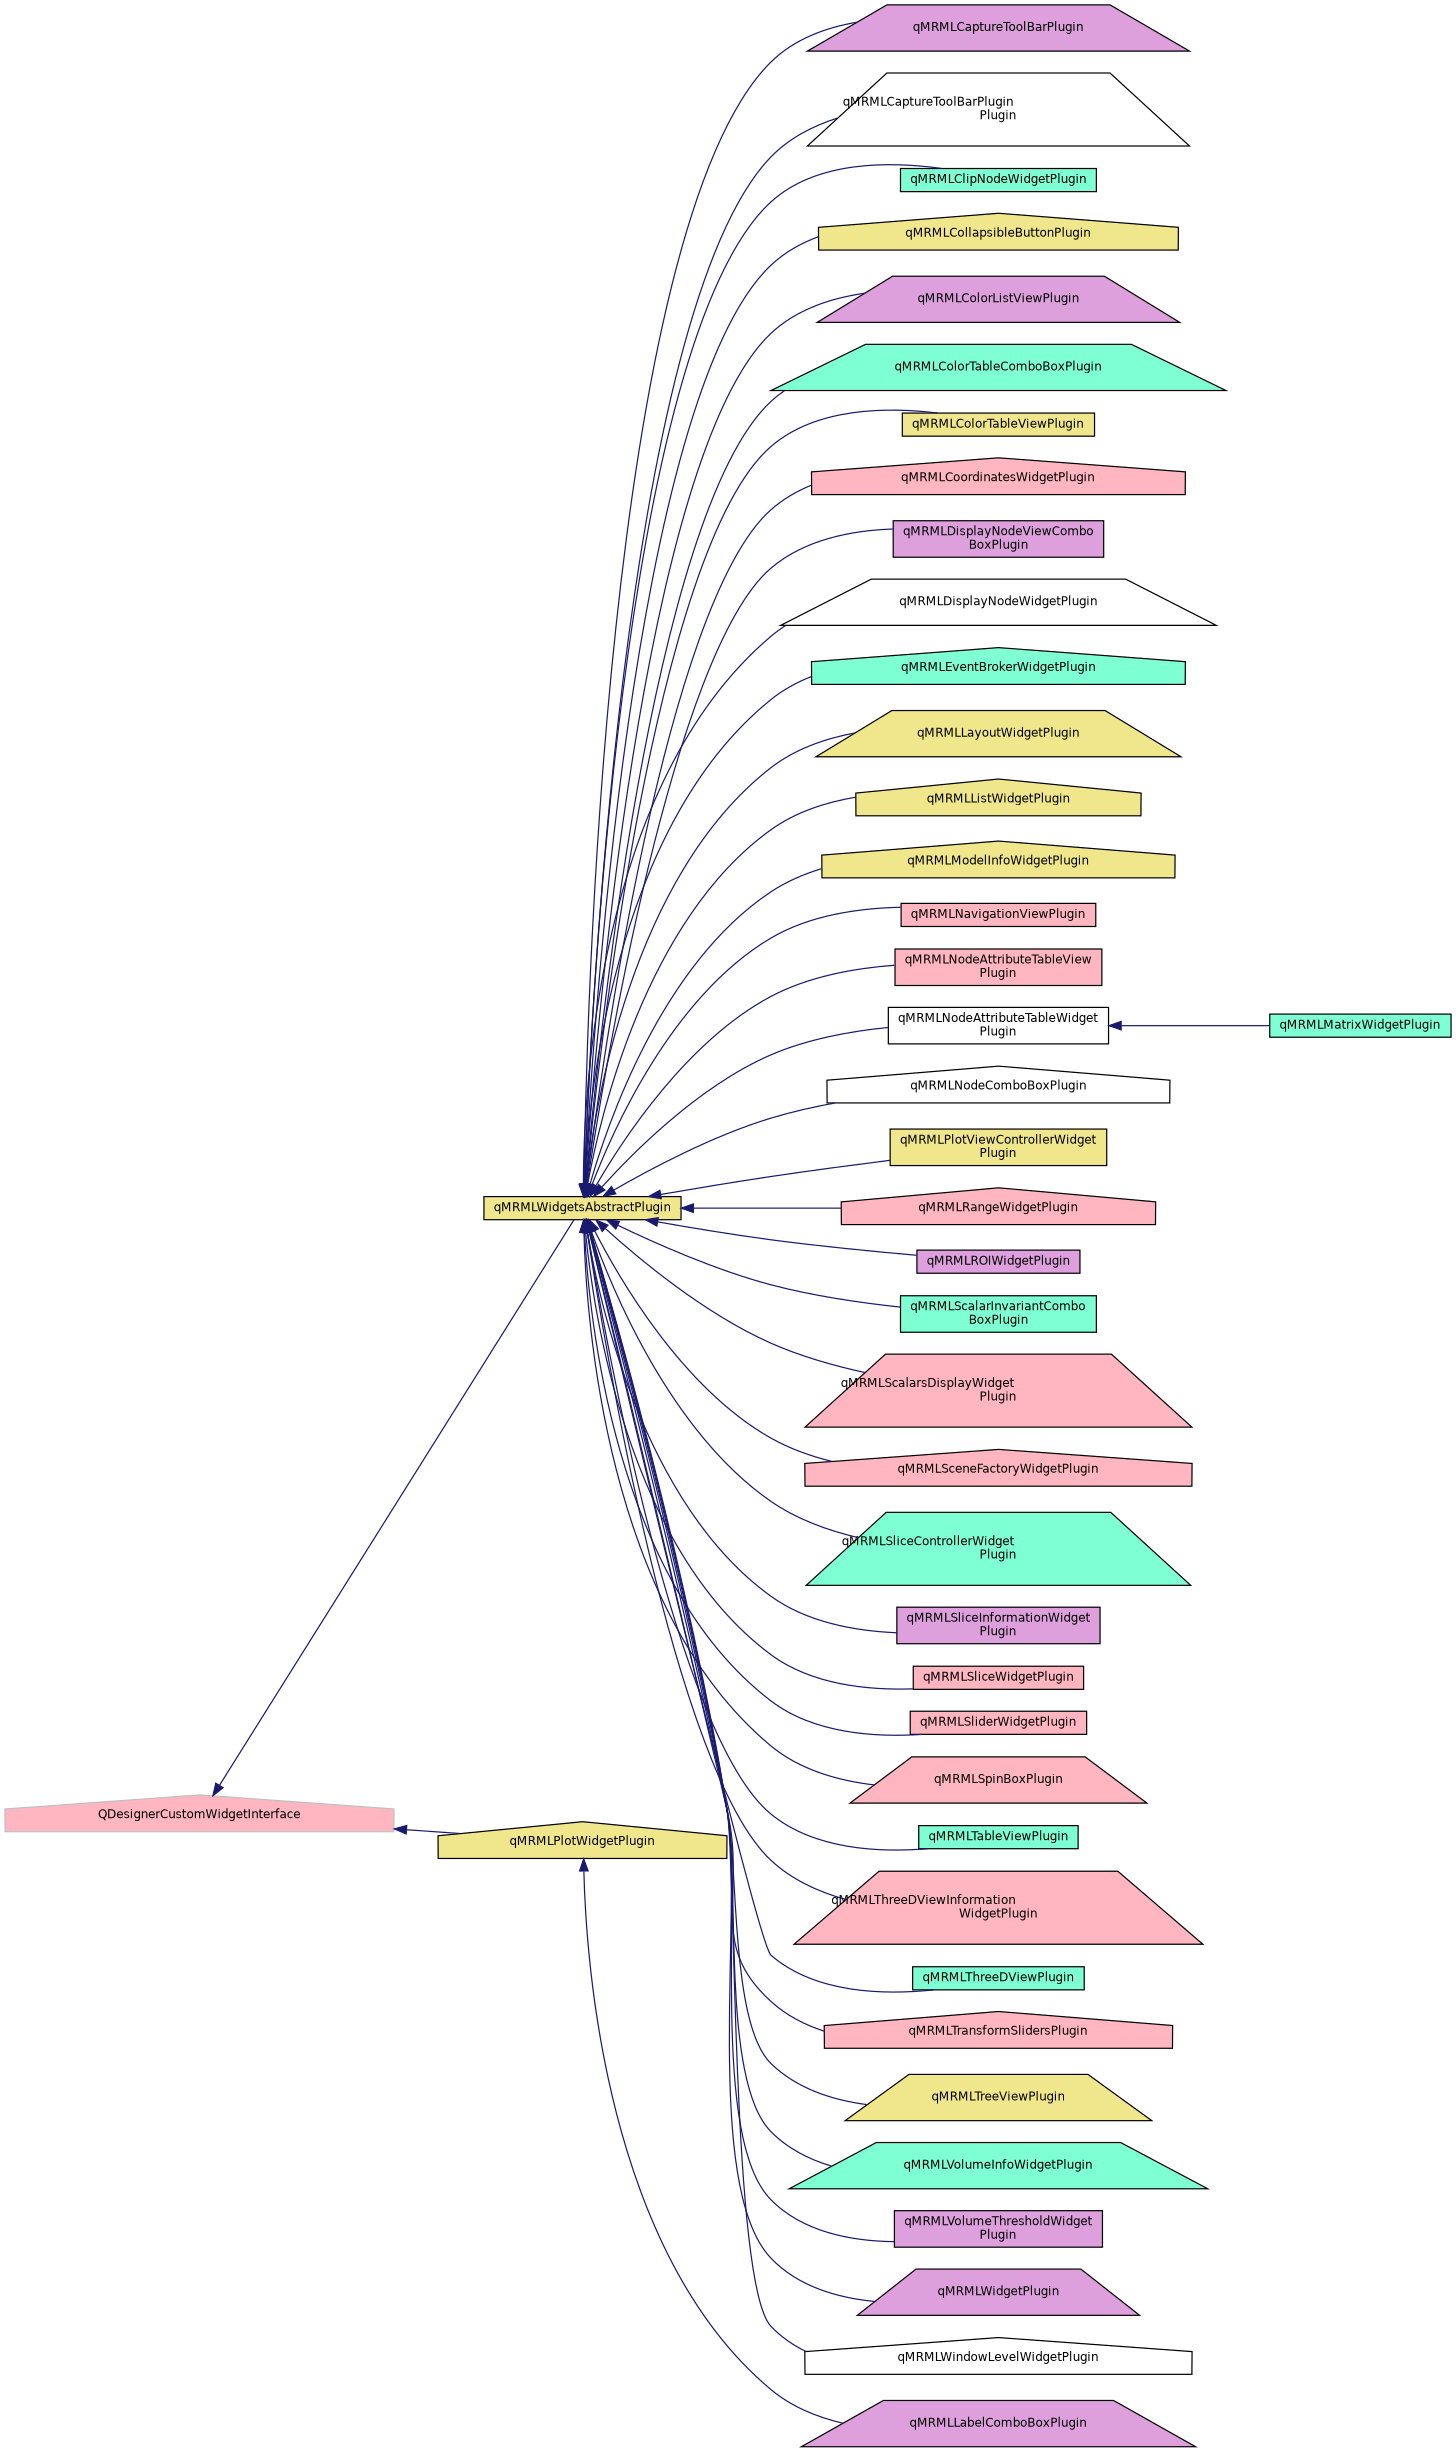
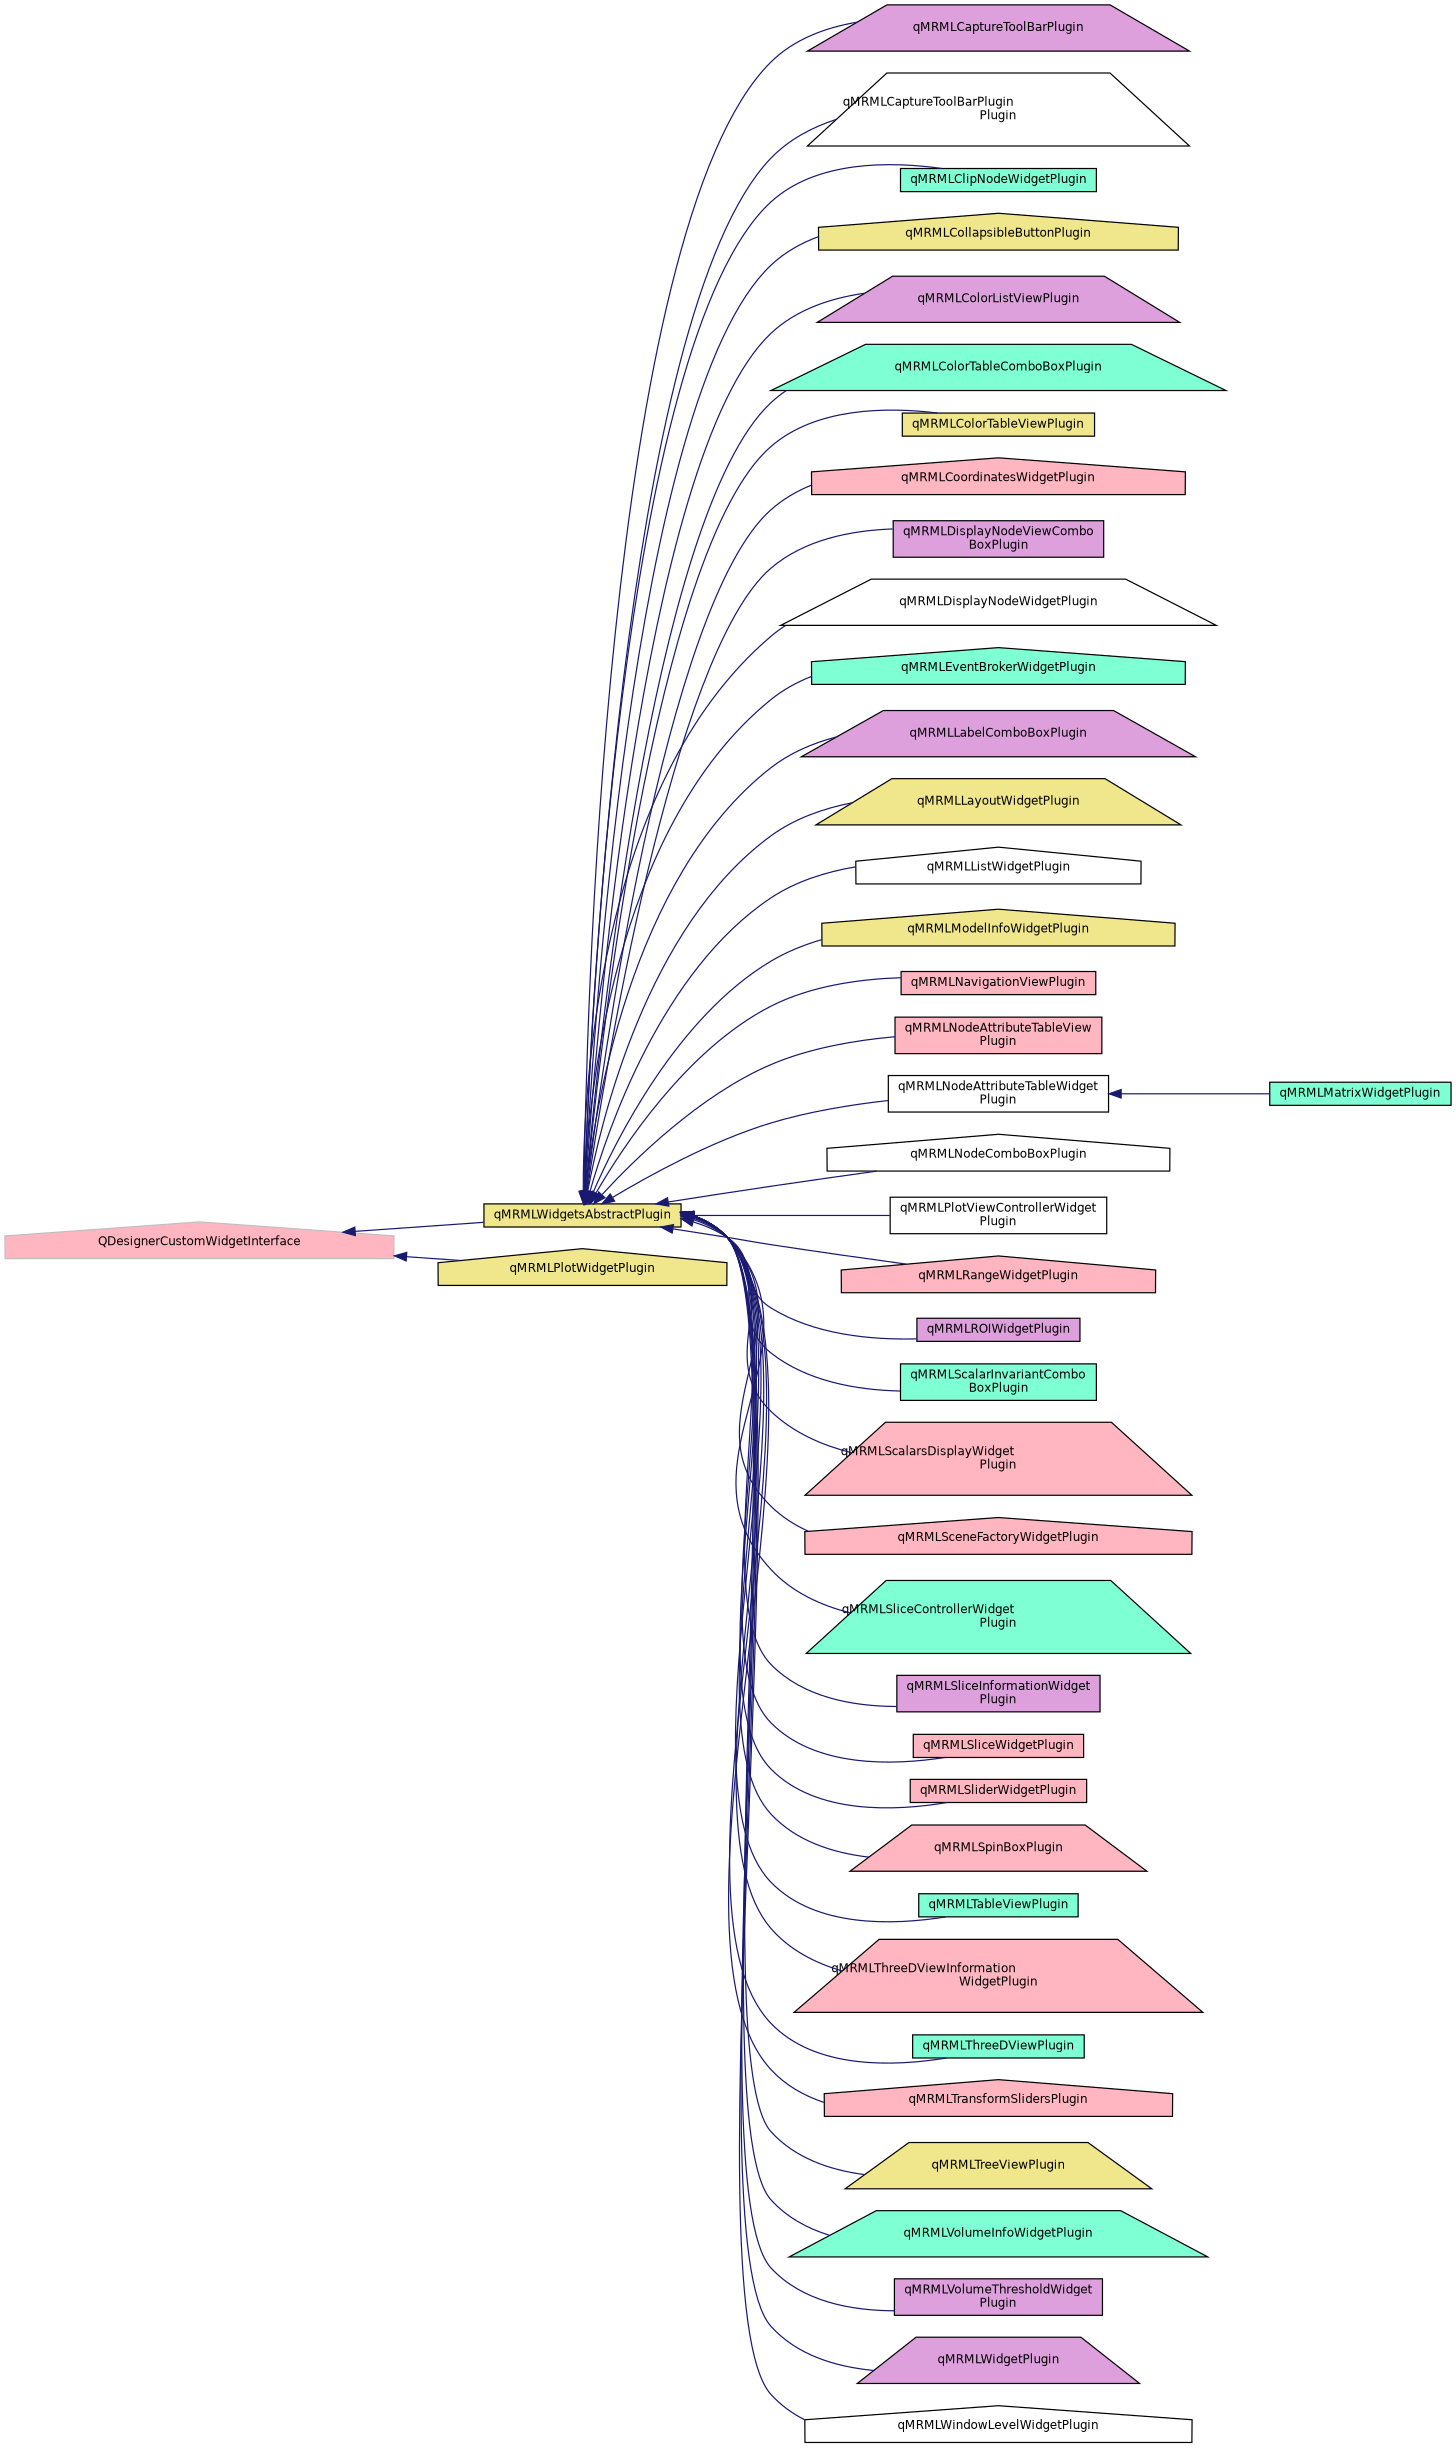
node "qMRMLListWidgetPlugin": fillcolor khaki -> white
node "qMRMLPlotViewControllerWidget Plugin": fillcolor khaki -> white
edge "qMRMLLabelComboBoxPlugin" -> "qMRMLPlotWidgetPlugin": now "qMRMLLabelComboBoxPlugin" -> "qMRMLWidgetsAbstractPlugin"
